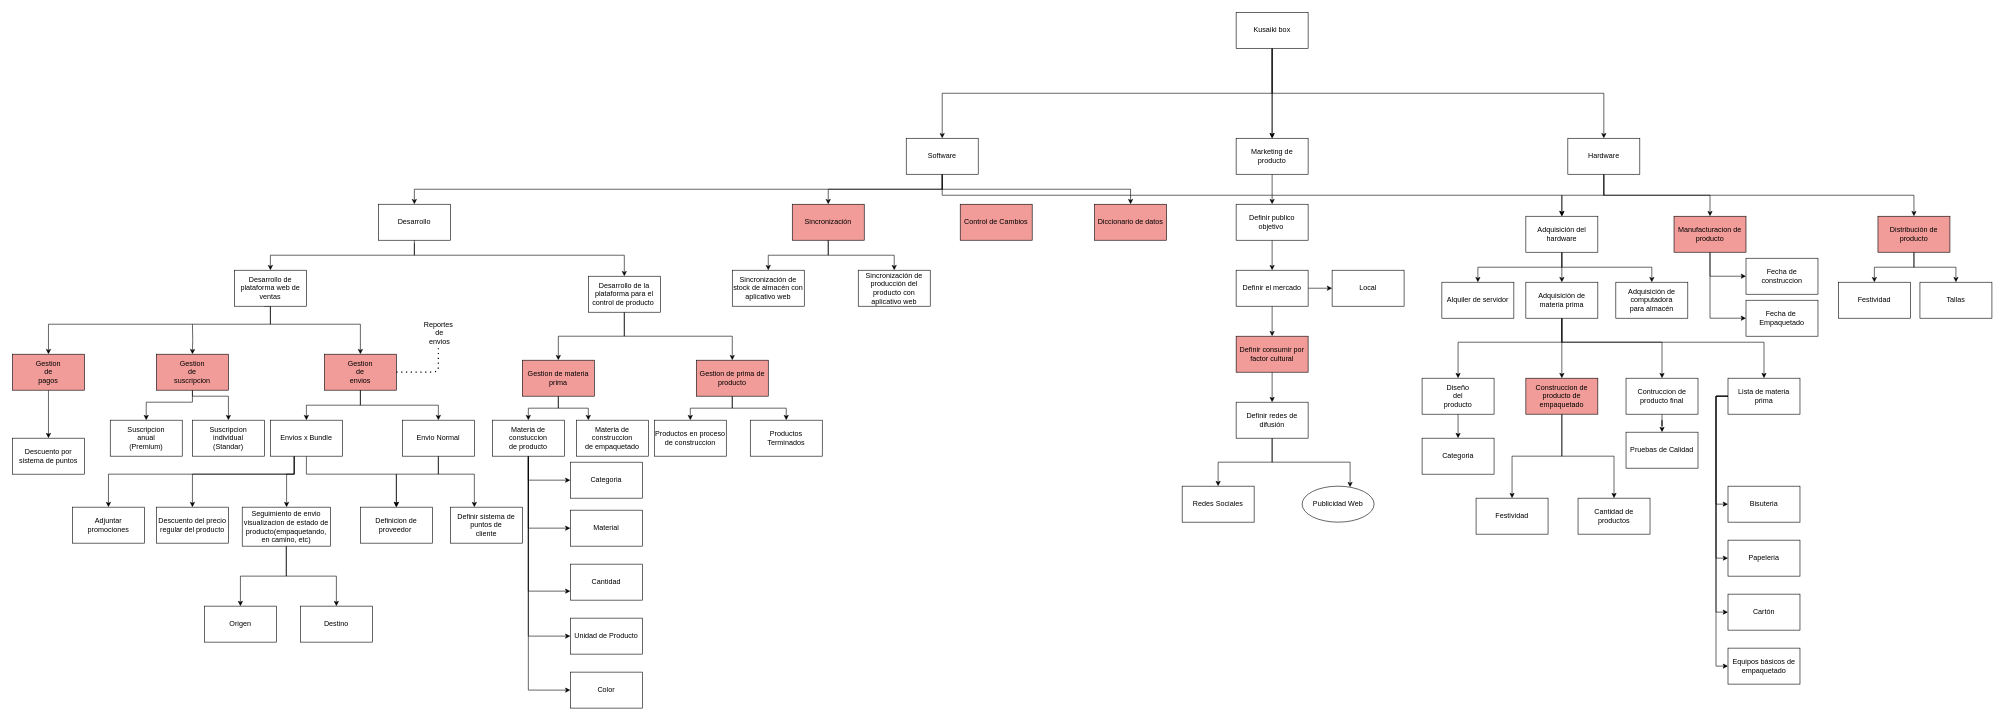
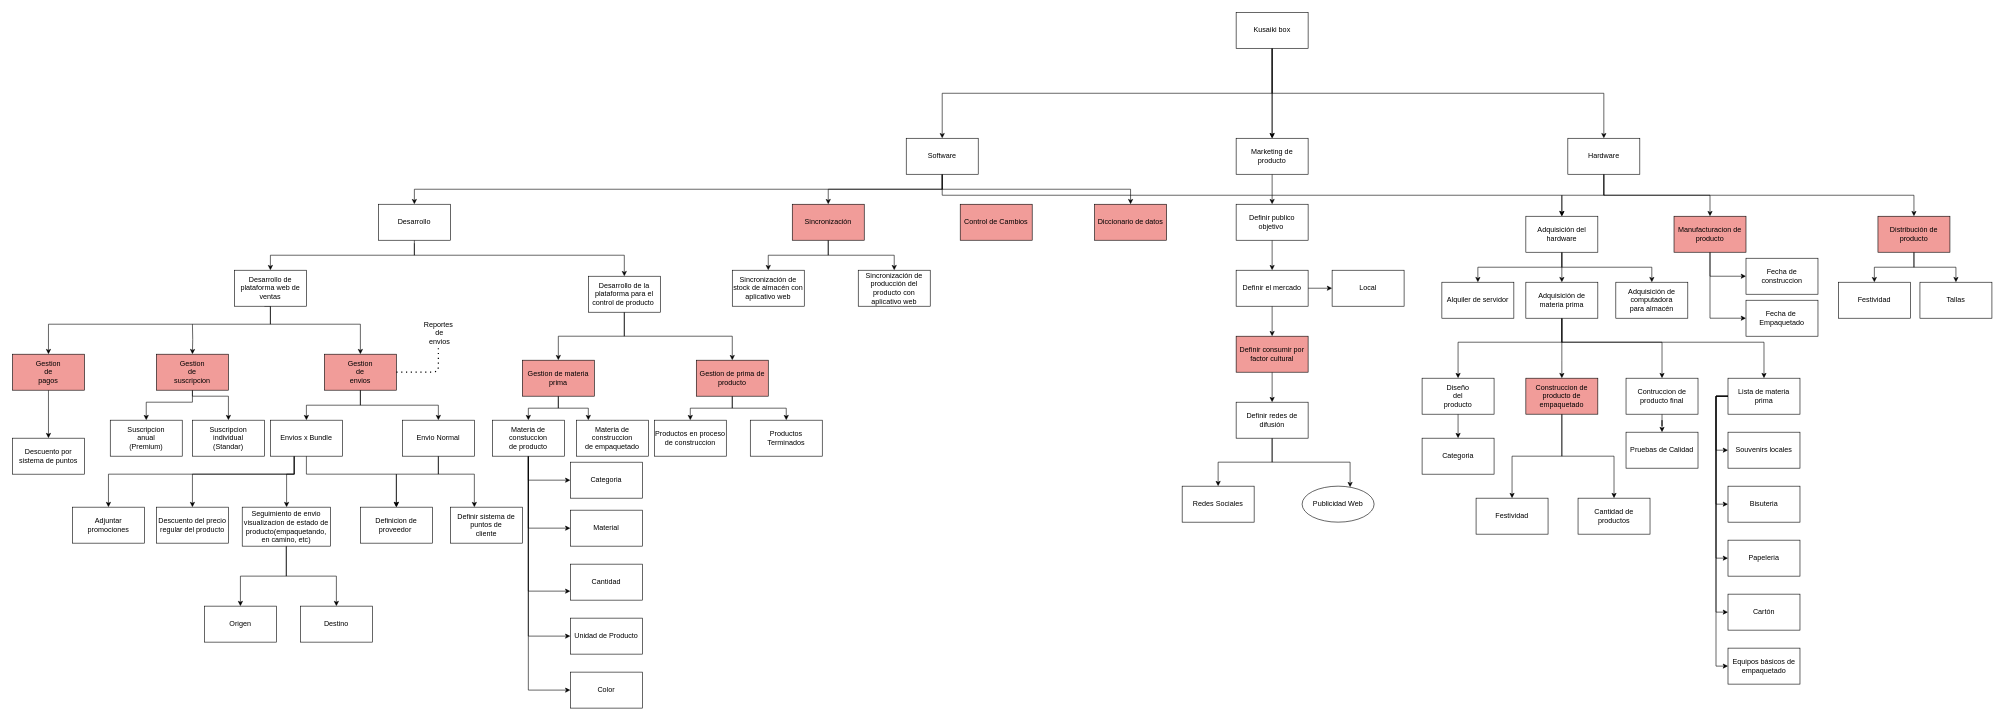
edge "Lista de materia prima" -> "Souvenirs locales": added
node "Souvenirs locales": added
